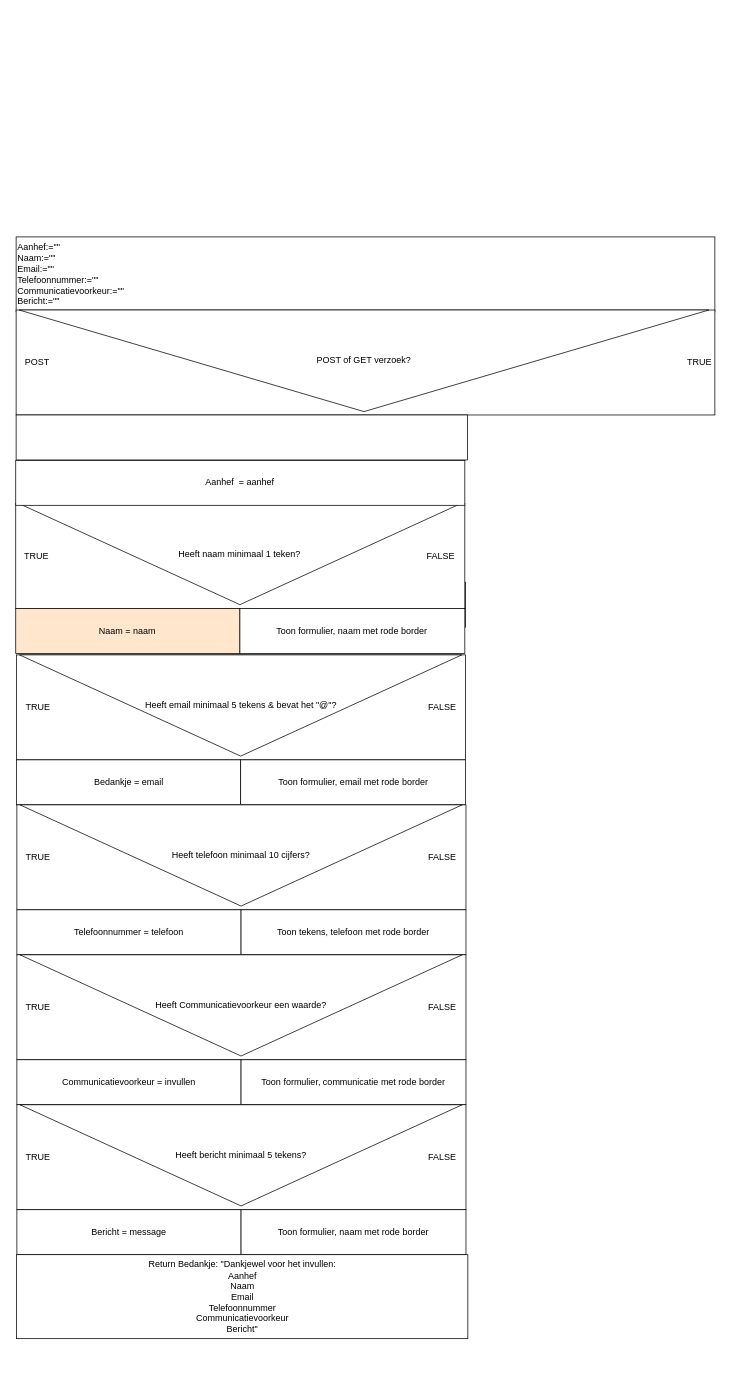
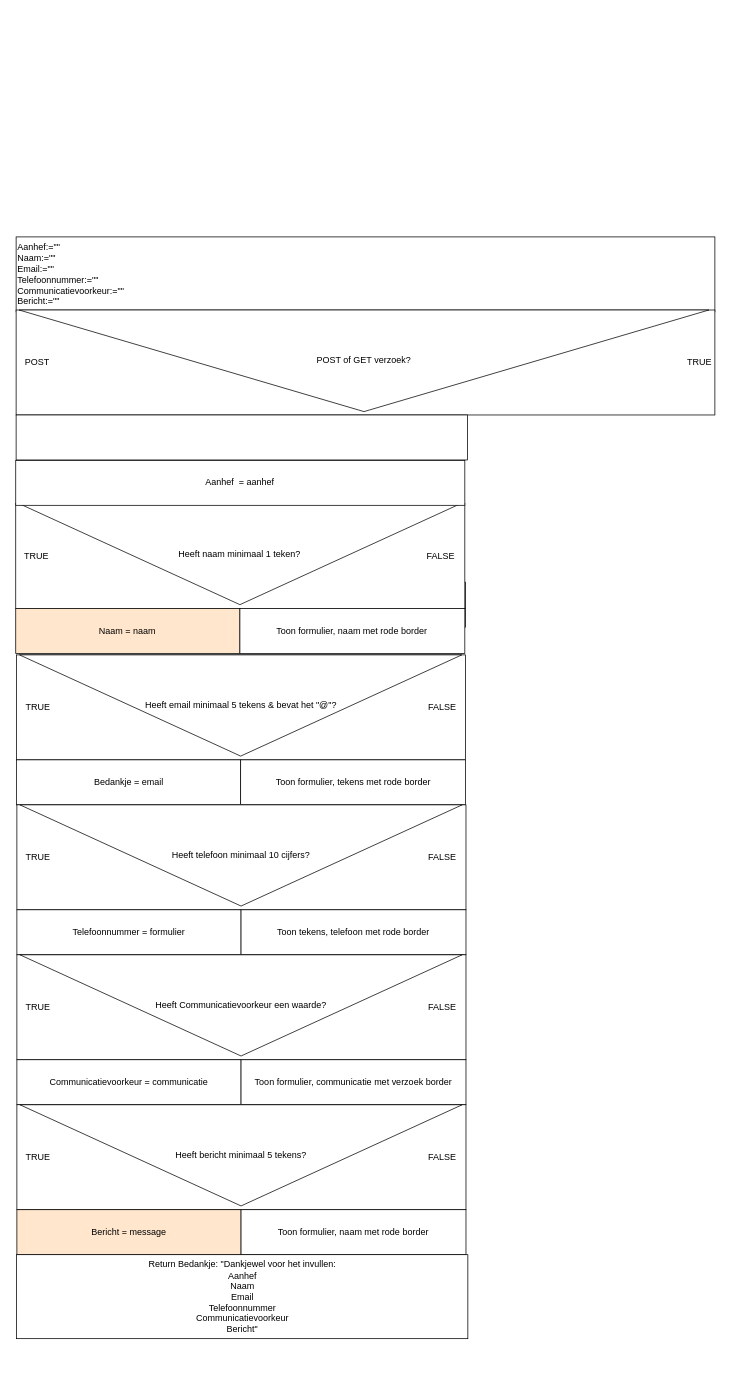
node "Toon formulier, email met rode border": label "Toon formulier, email met rode border" -> "Toon formulier, tekens met rode border"
node "Telefoonnummer = telefoon": label "Telefoonnummer = telefoon" -> "Telefoonnummer = formulier"
node "Communicatievoorkeur = invullen": label "Communicatievoorkeur = invullen" -> "Communicatievoorkeur = communicatie"
node "Toon formulier, communicatie met rode border": label "Toon formulier, communicatie met rode border" -> "Toon formulier, communicatie met verzoek border"
node "Bericht = message": fillcolor #ffffff -> #ffe6cc
